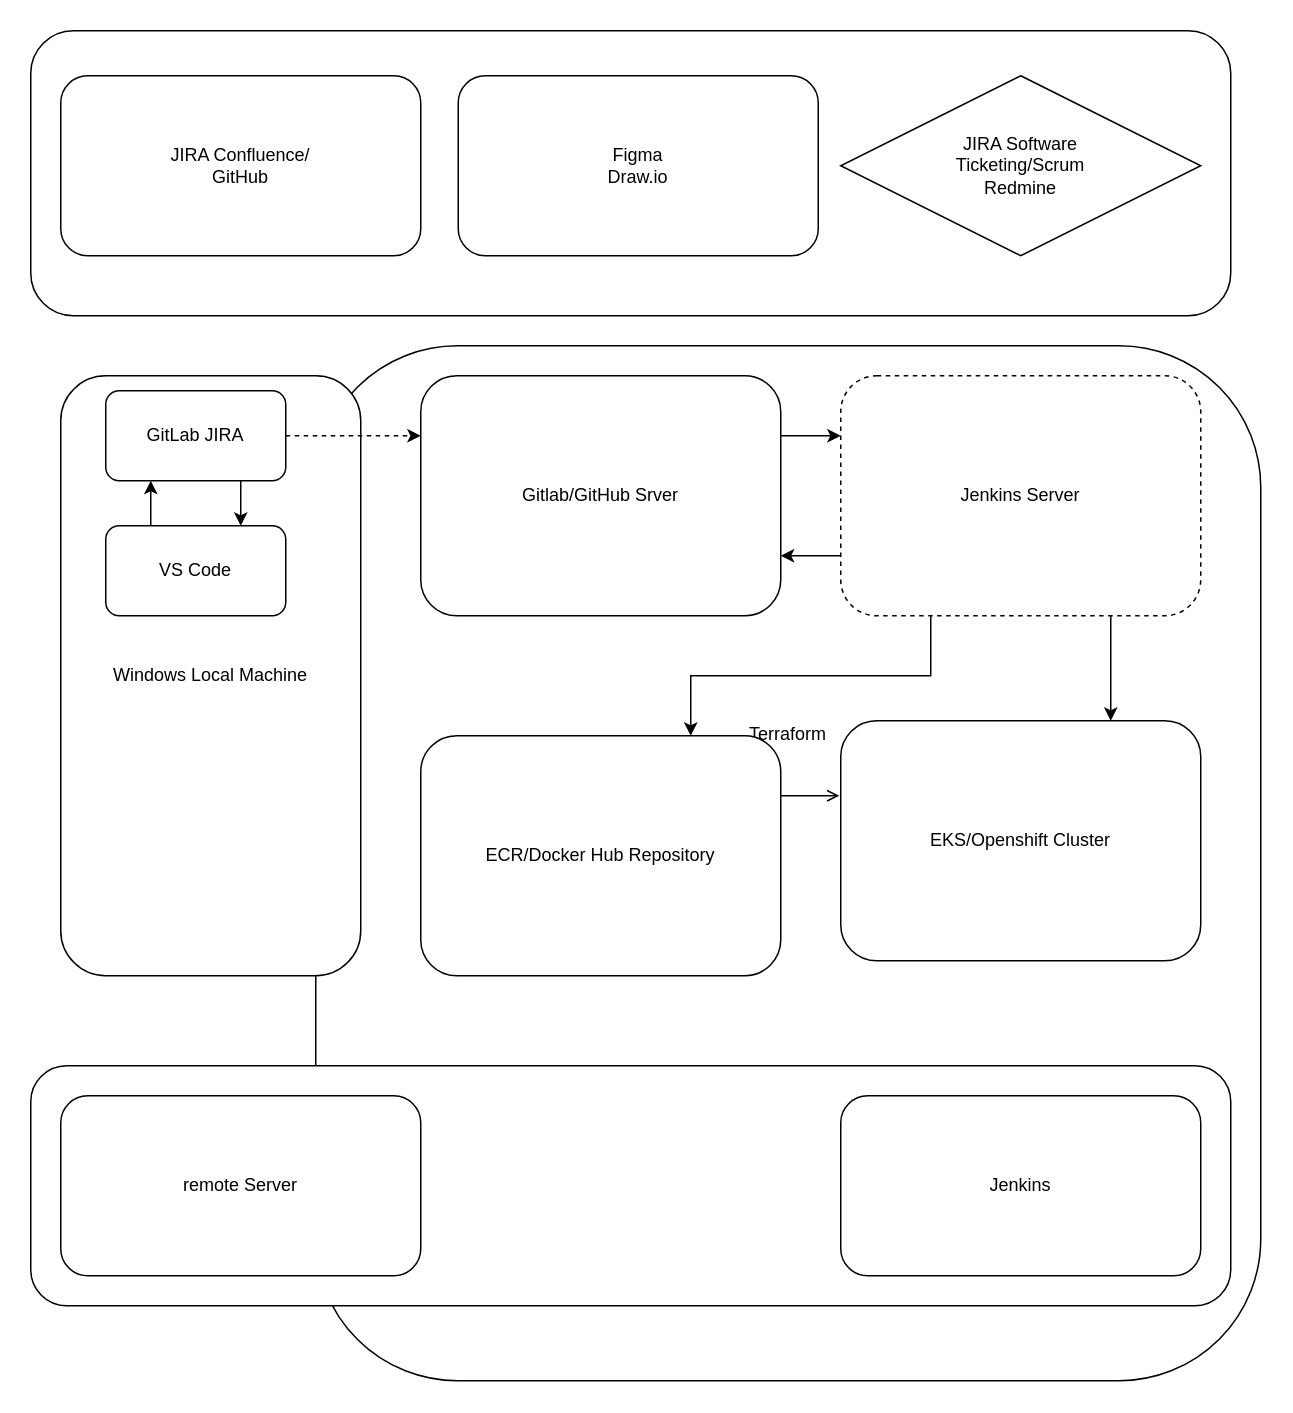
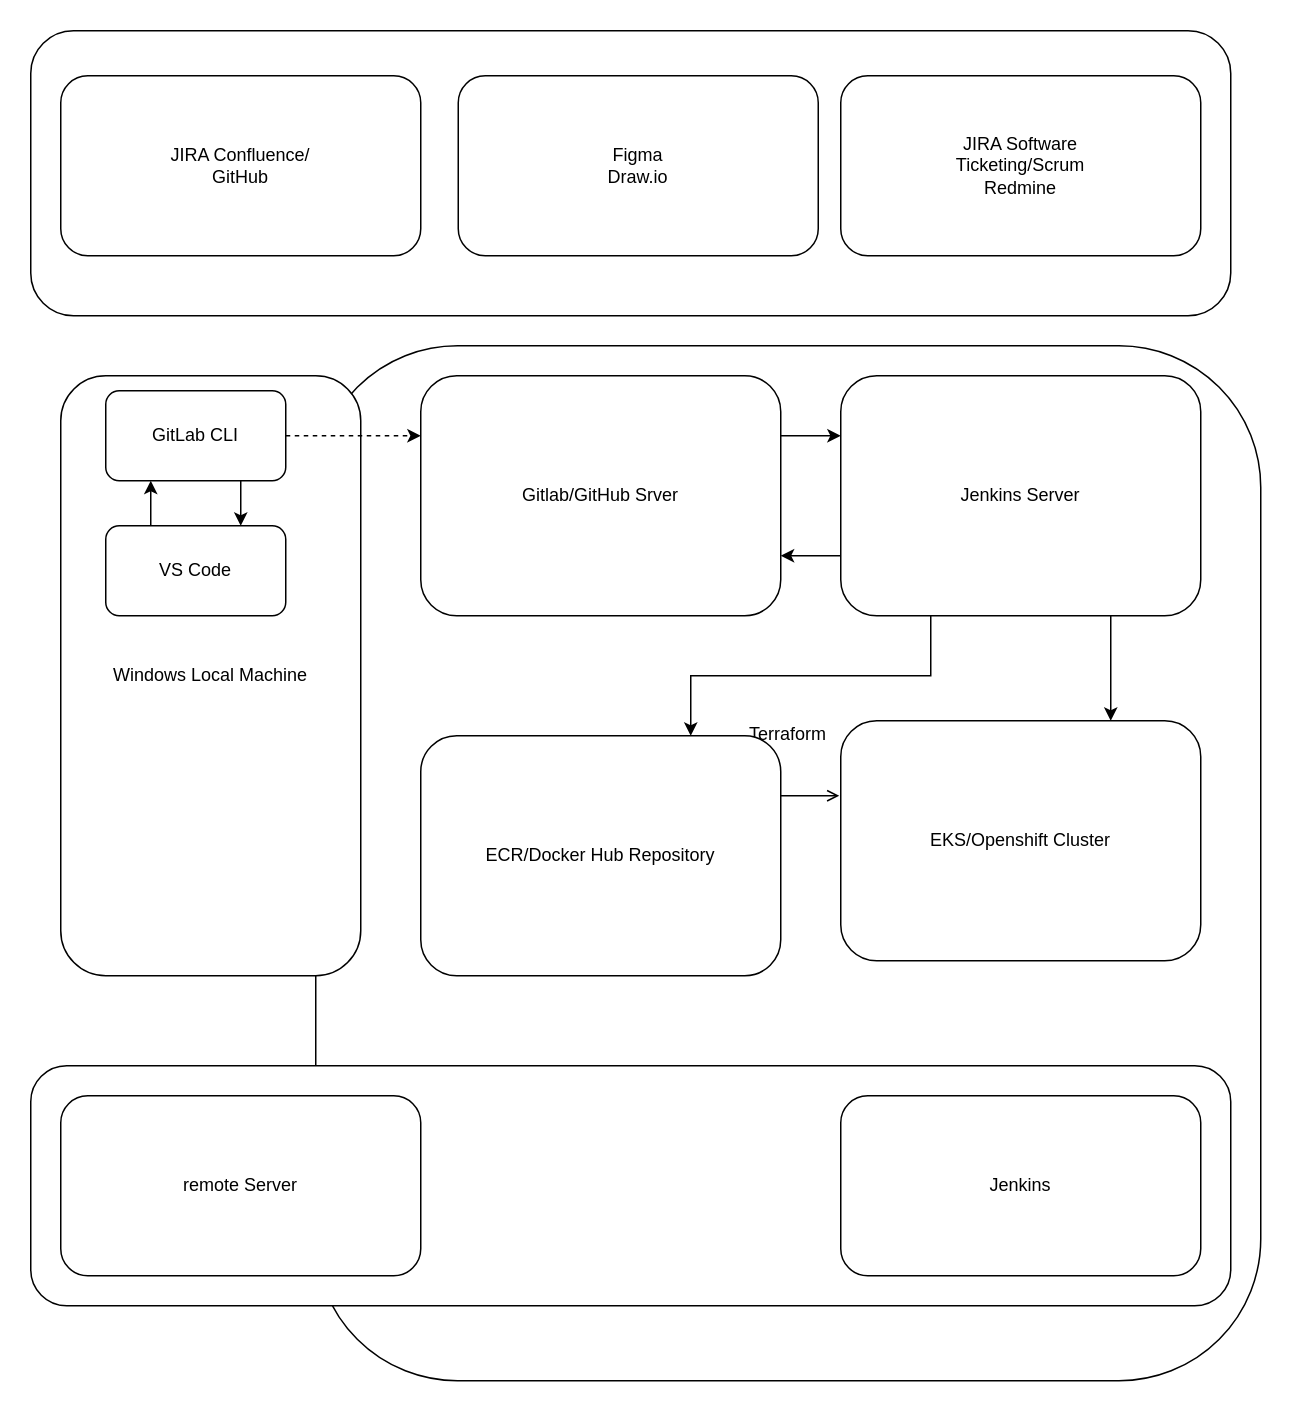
node "JIRA Software Ticketing/Scrum Redmine": shape diamond -> rounded rectangle
node "GitLab JIRA": label "GitLab JIRA" -> "GitLab CLI"
node "Jenkins Server": style dashed -> solid
